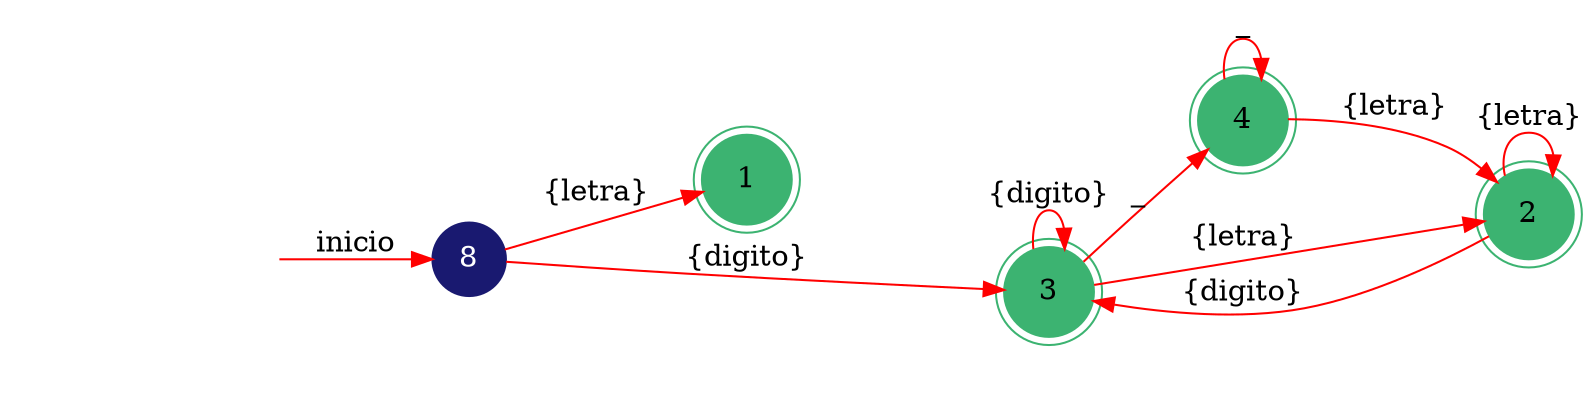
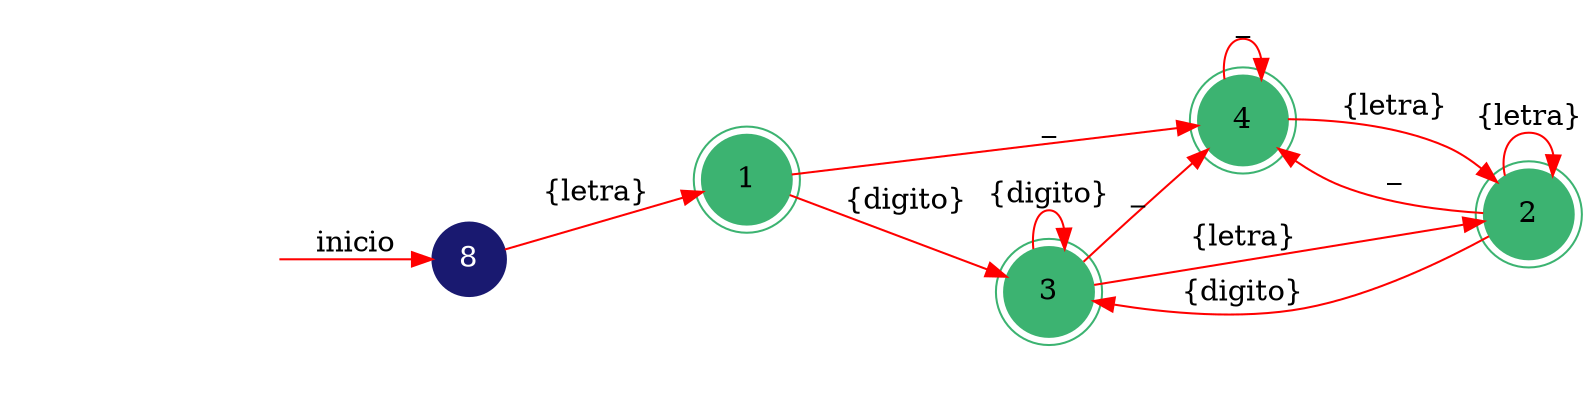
edge "1" -> "4": added, label "_"
edge "2" -> "4": added, label "_"
edge "8" -> "3": now "1" -> "3"
